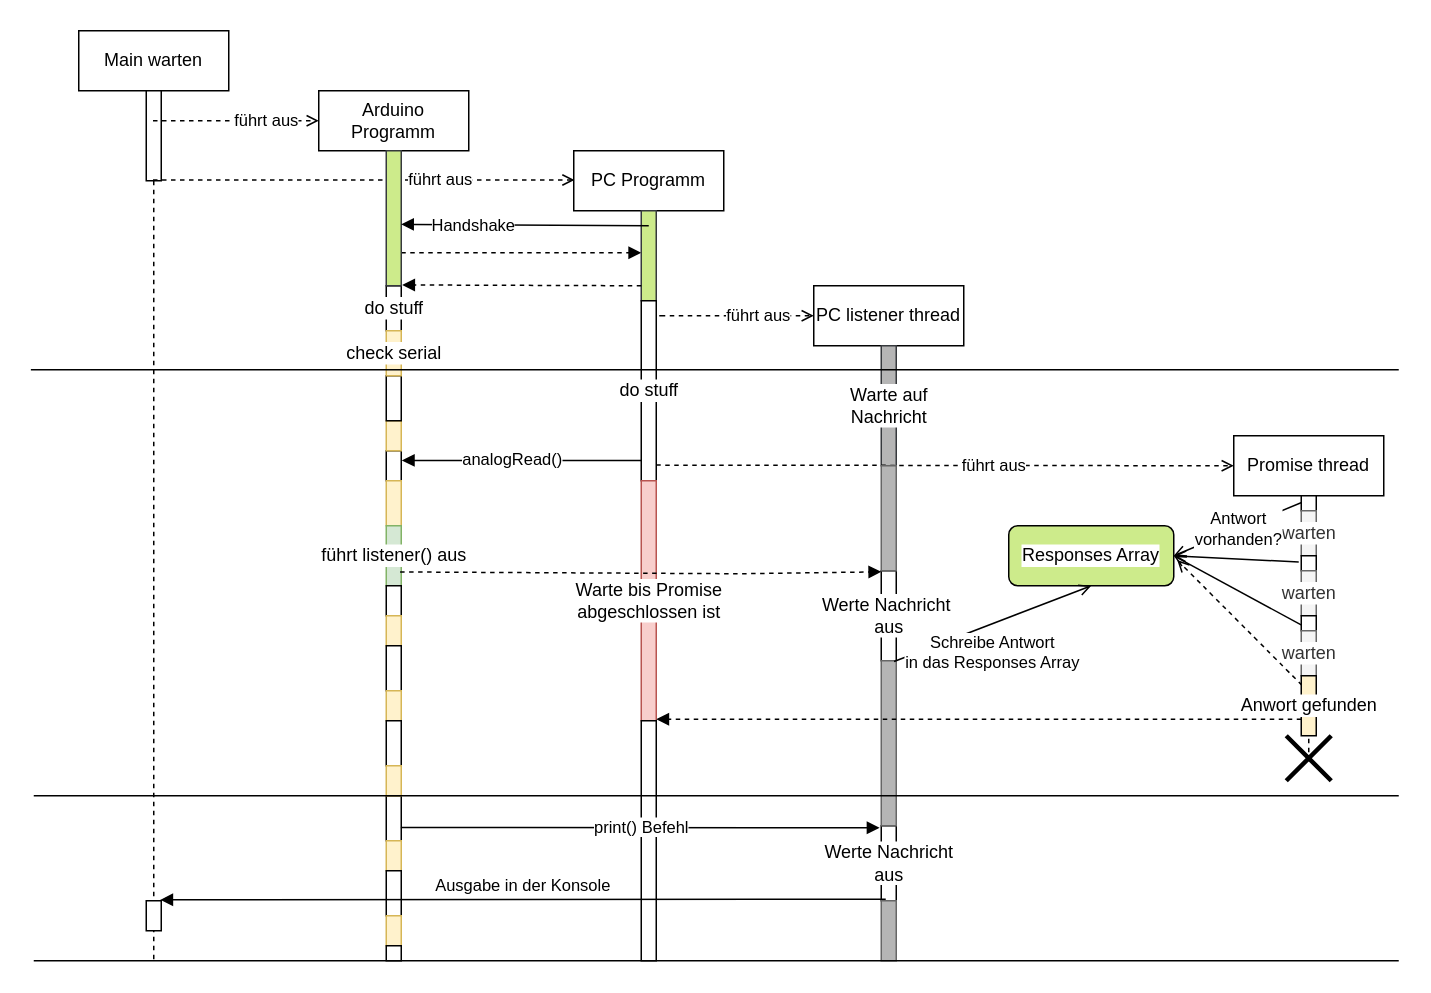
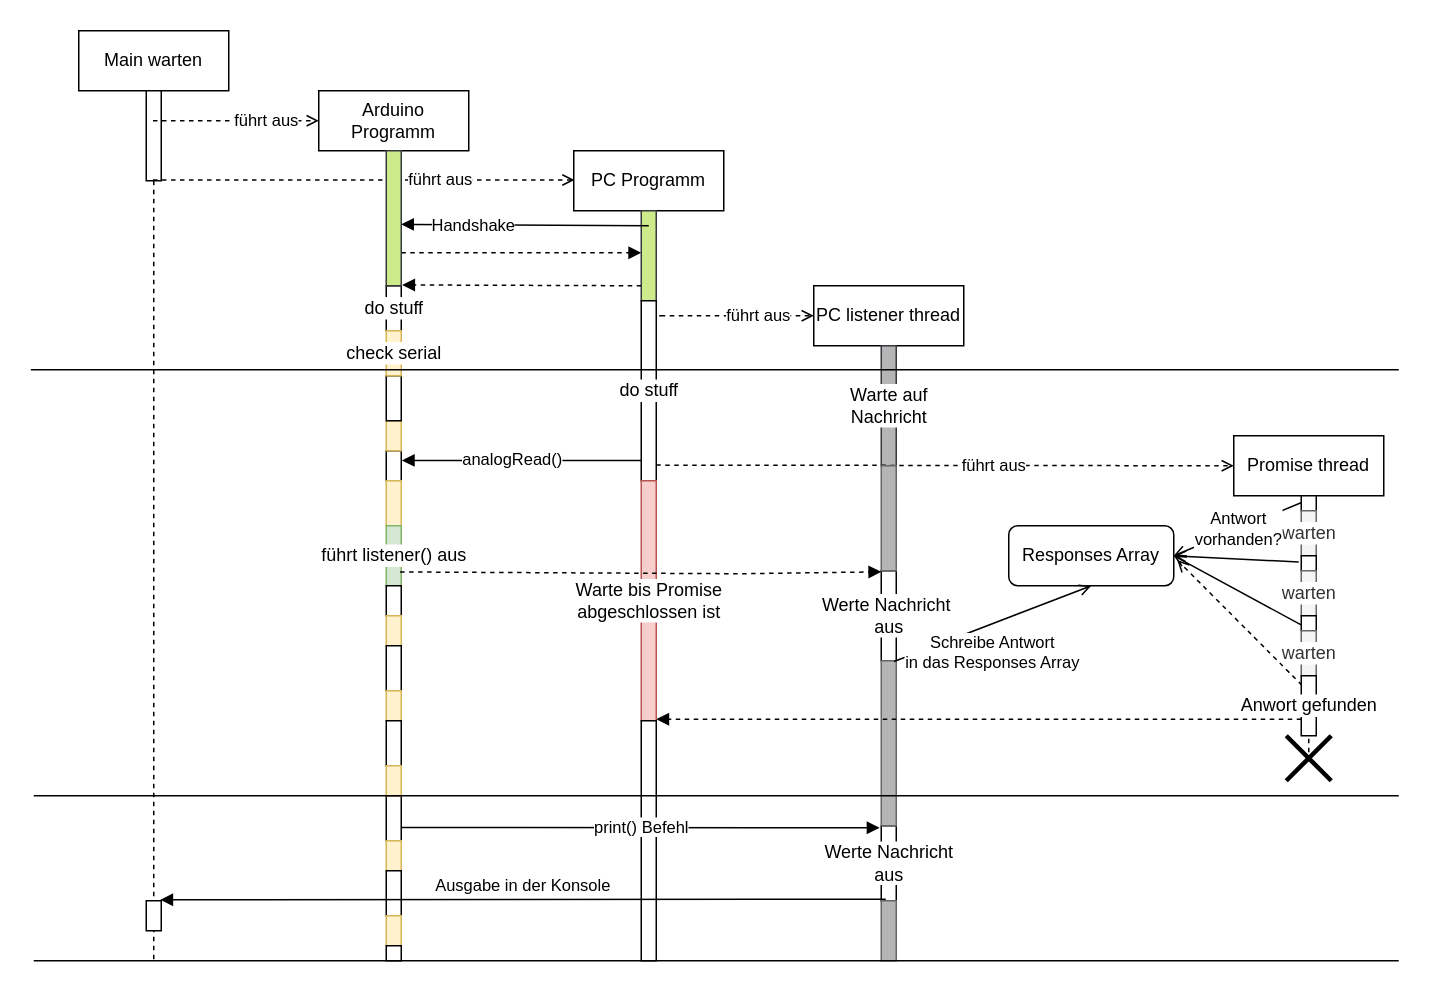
node "Responses Array": fillcolor #cdeb8b -> #ffffff
node "Anwort gefunden": fillcolor #fff2cc -> #ffffff
